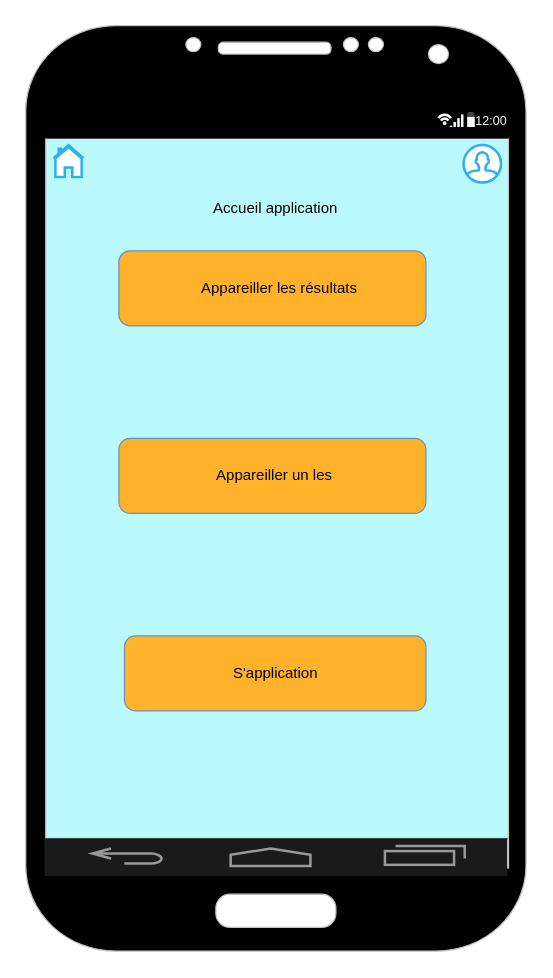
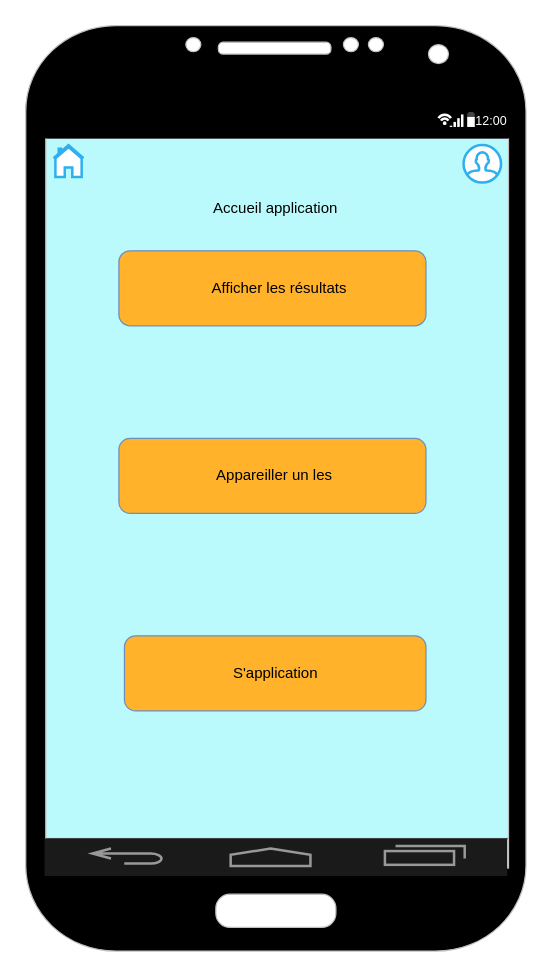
node "Appareiller les résultats": label "Appareiller les résultats" -> "Afficher les résultats"
